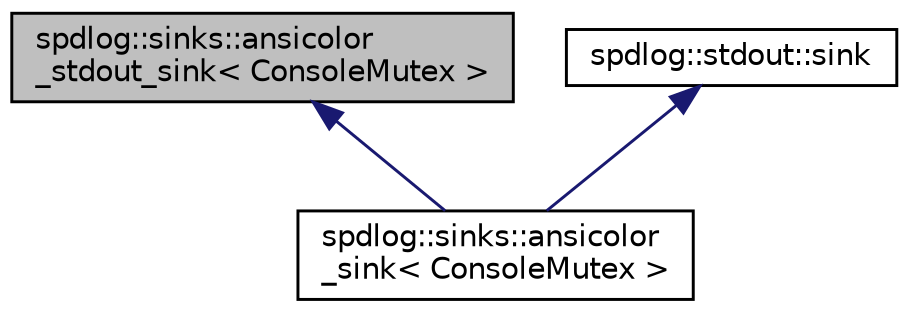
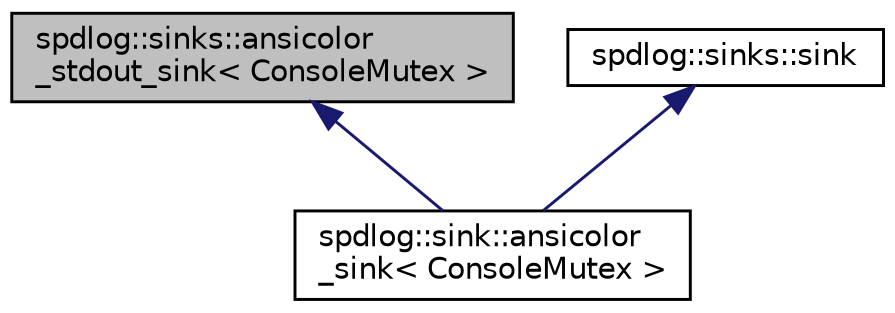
node "spdlog::stdout::sink": label "spdlog::stdout::sink" -> "spdlog::sinks::sink"
node "spdlog::sinks::ansicolor _sink< ConsoleMutex >": label "spdlog::sinks::ansicolor _sink< ConsoleMutex >" -> "spdlog::sink::ansicolor _sink< ConsoleMutex >"
